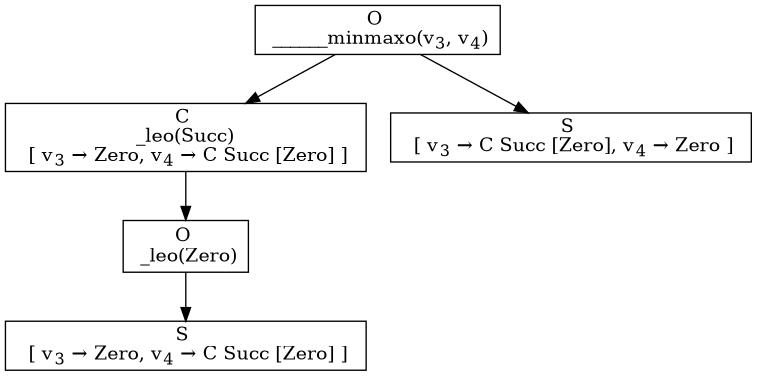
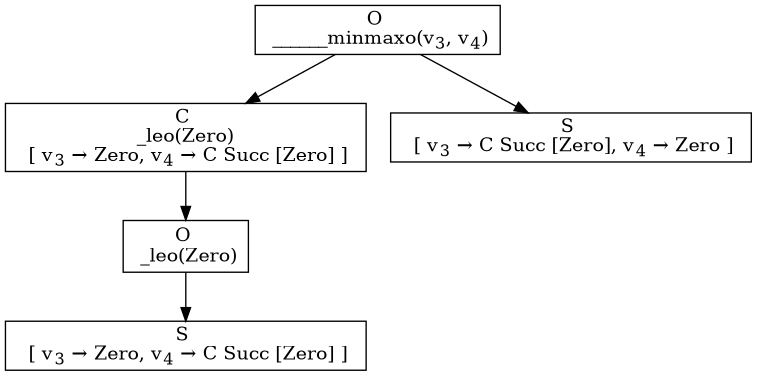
node "C": text "_leo(Succ)" -> "_leo(Zero)"
